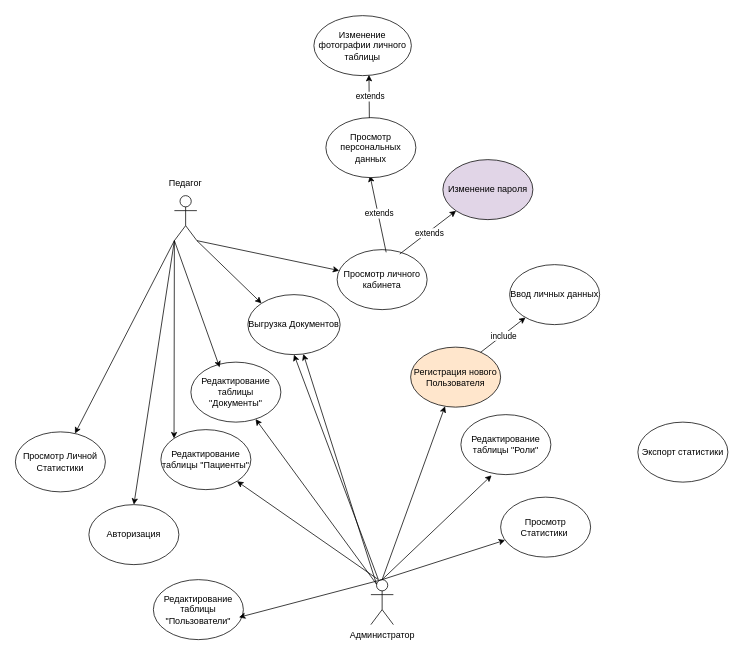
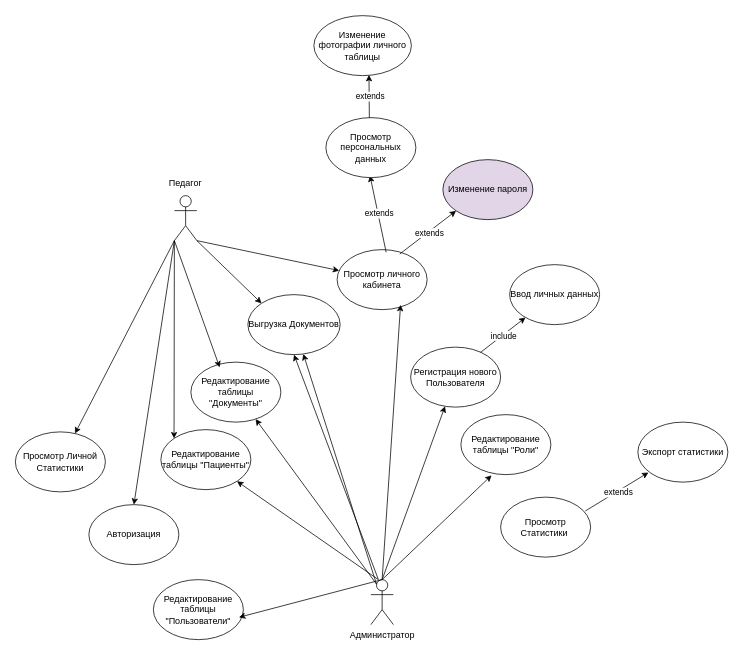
node "Регистрация нового Пользователя": fillcolor #ffe6cc -> #ffffff
edge "Просмотр Статистики" -> "Экспорт статистики": added, label "extends"
edge "Администратор" -> "Просмотр Статистики": now "Администратор" -> "Просмотр личного кабинета"
